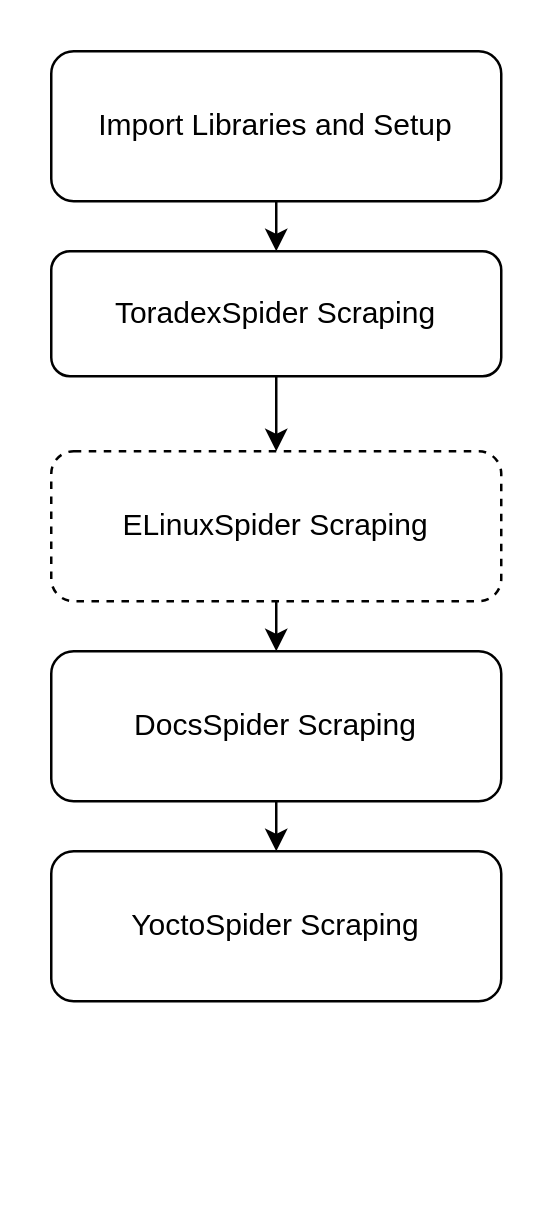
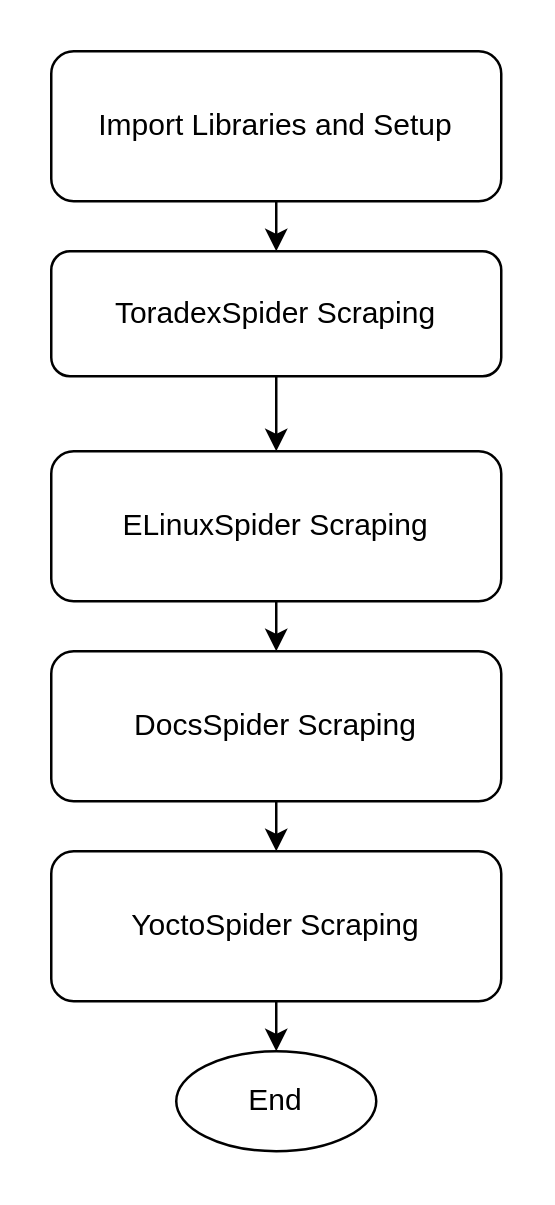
node "ELinuxSpider Scraping": style dashed -> solid
edge "YoctoSpider Scraping" -> "End": added
node "End": added
